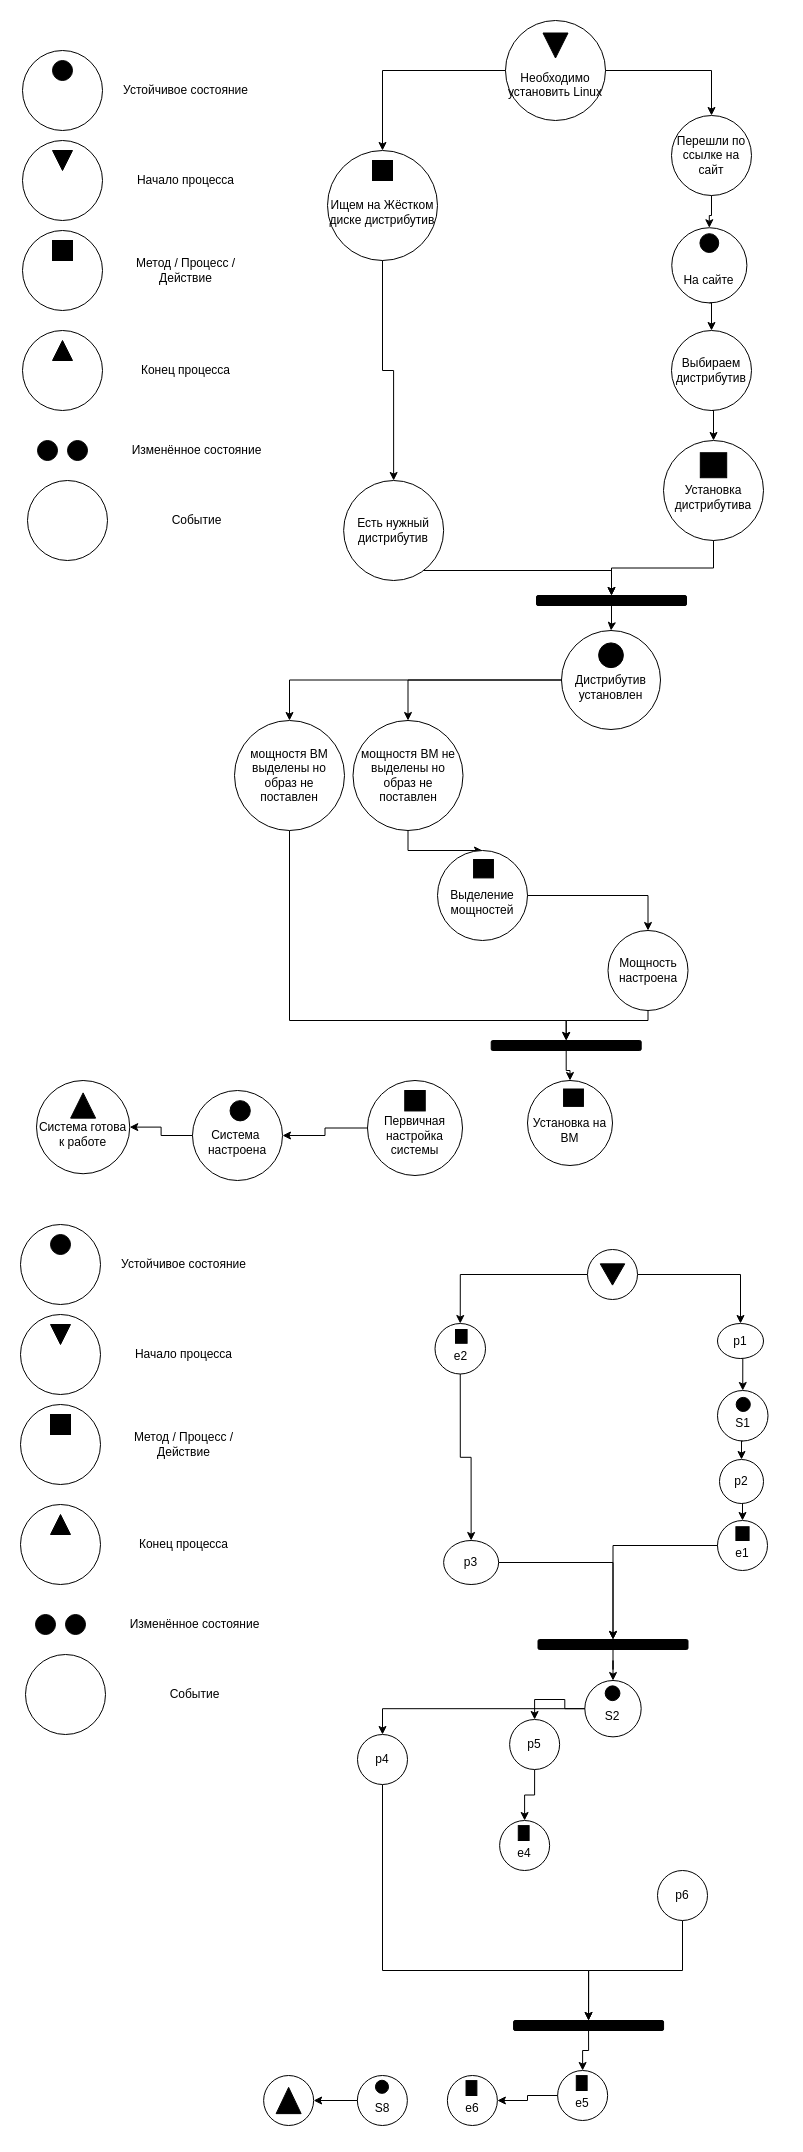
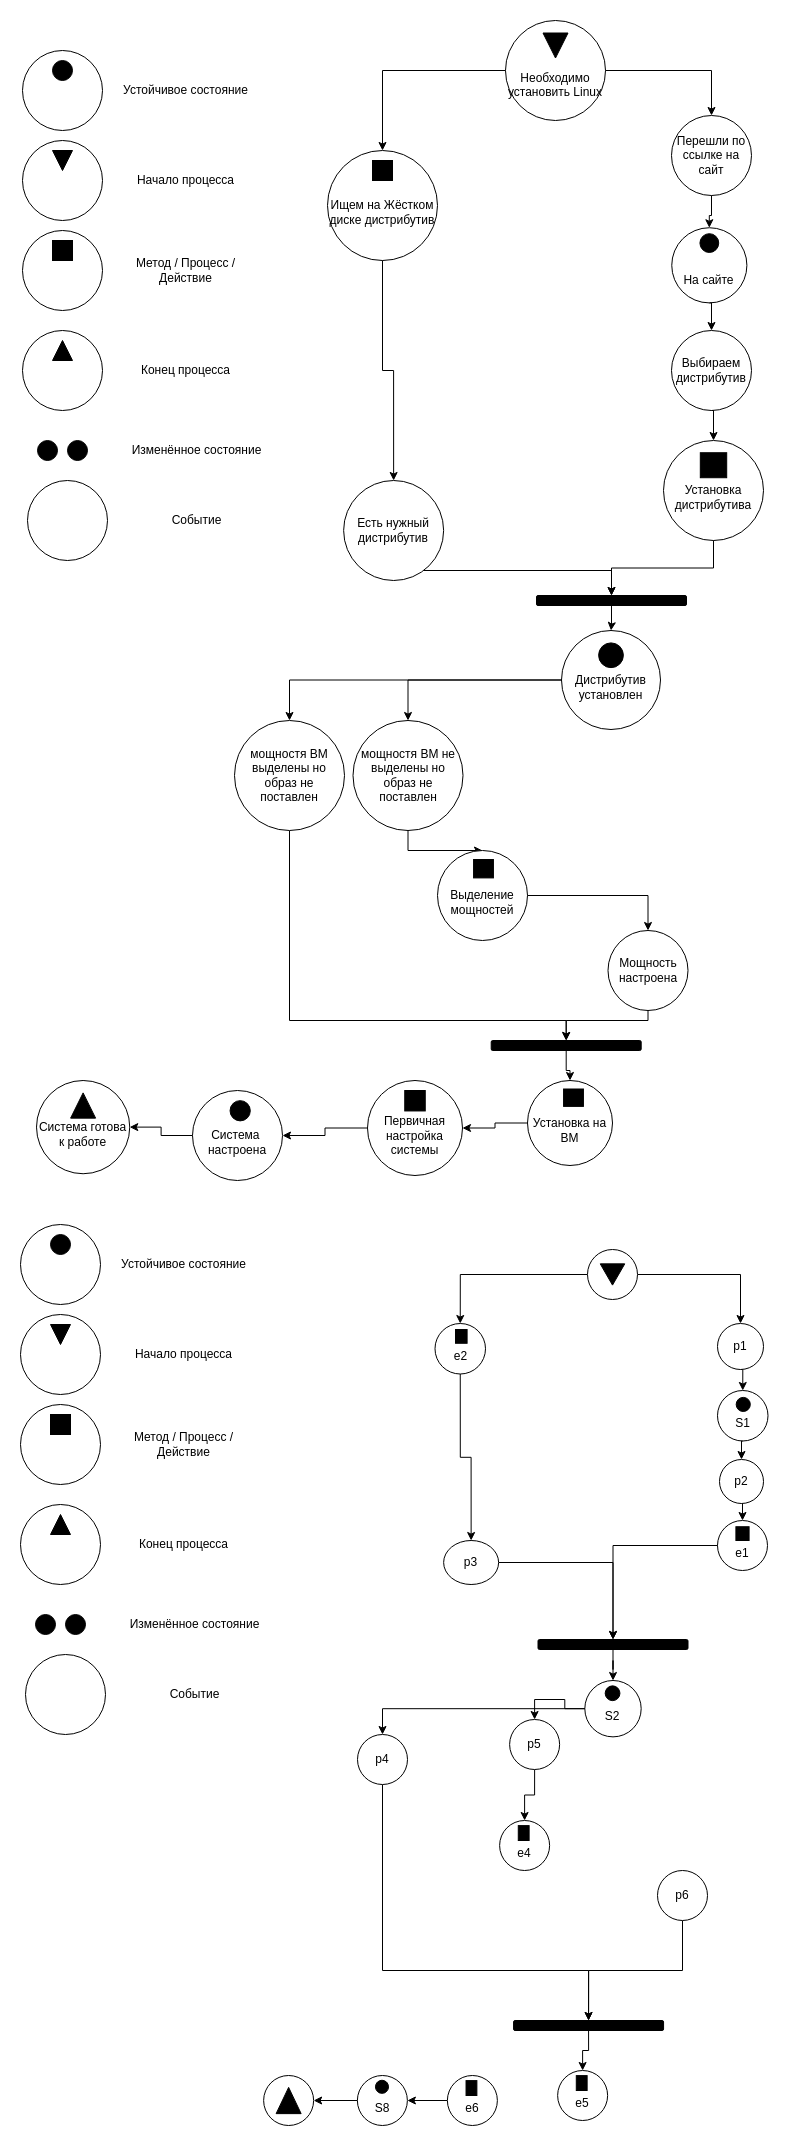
edge "Установка на ВМ" -> "Первичная настройка системы": added
node "p1": size 46x35 -> 46x46
edge "e5" -> "e6": removed
edge "e6" -> "S8": added
